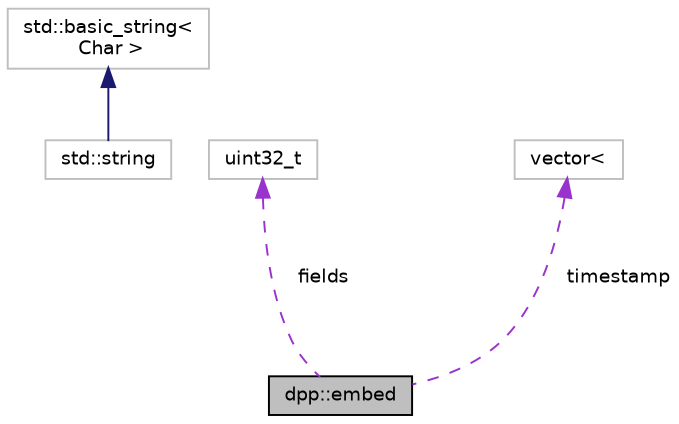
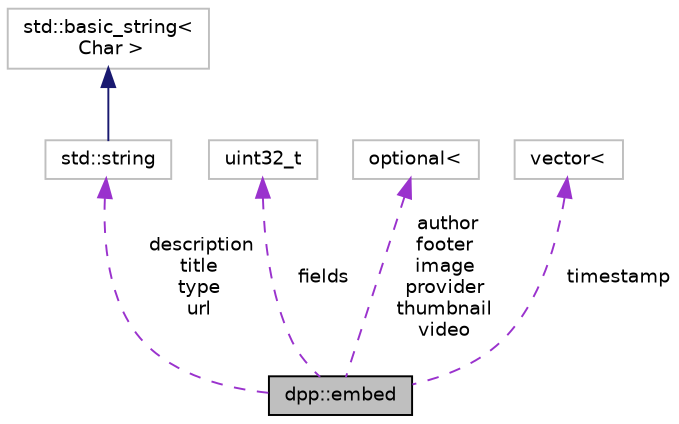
node "optional<": added
edge "dpp::embed" -> "std::string": added, label "description title type url"
